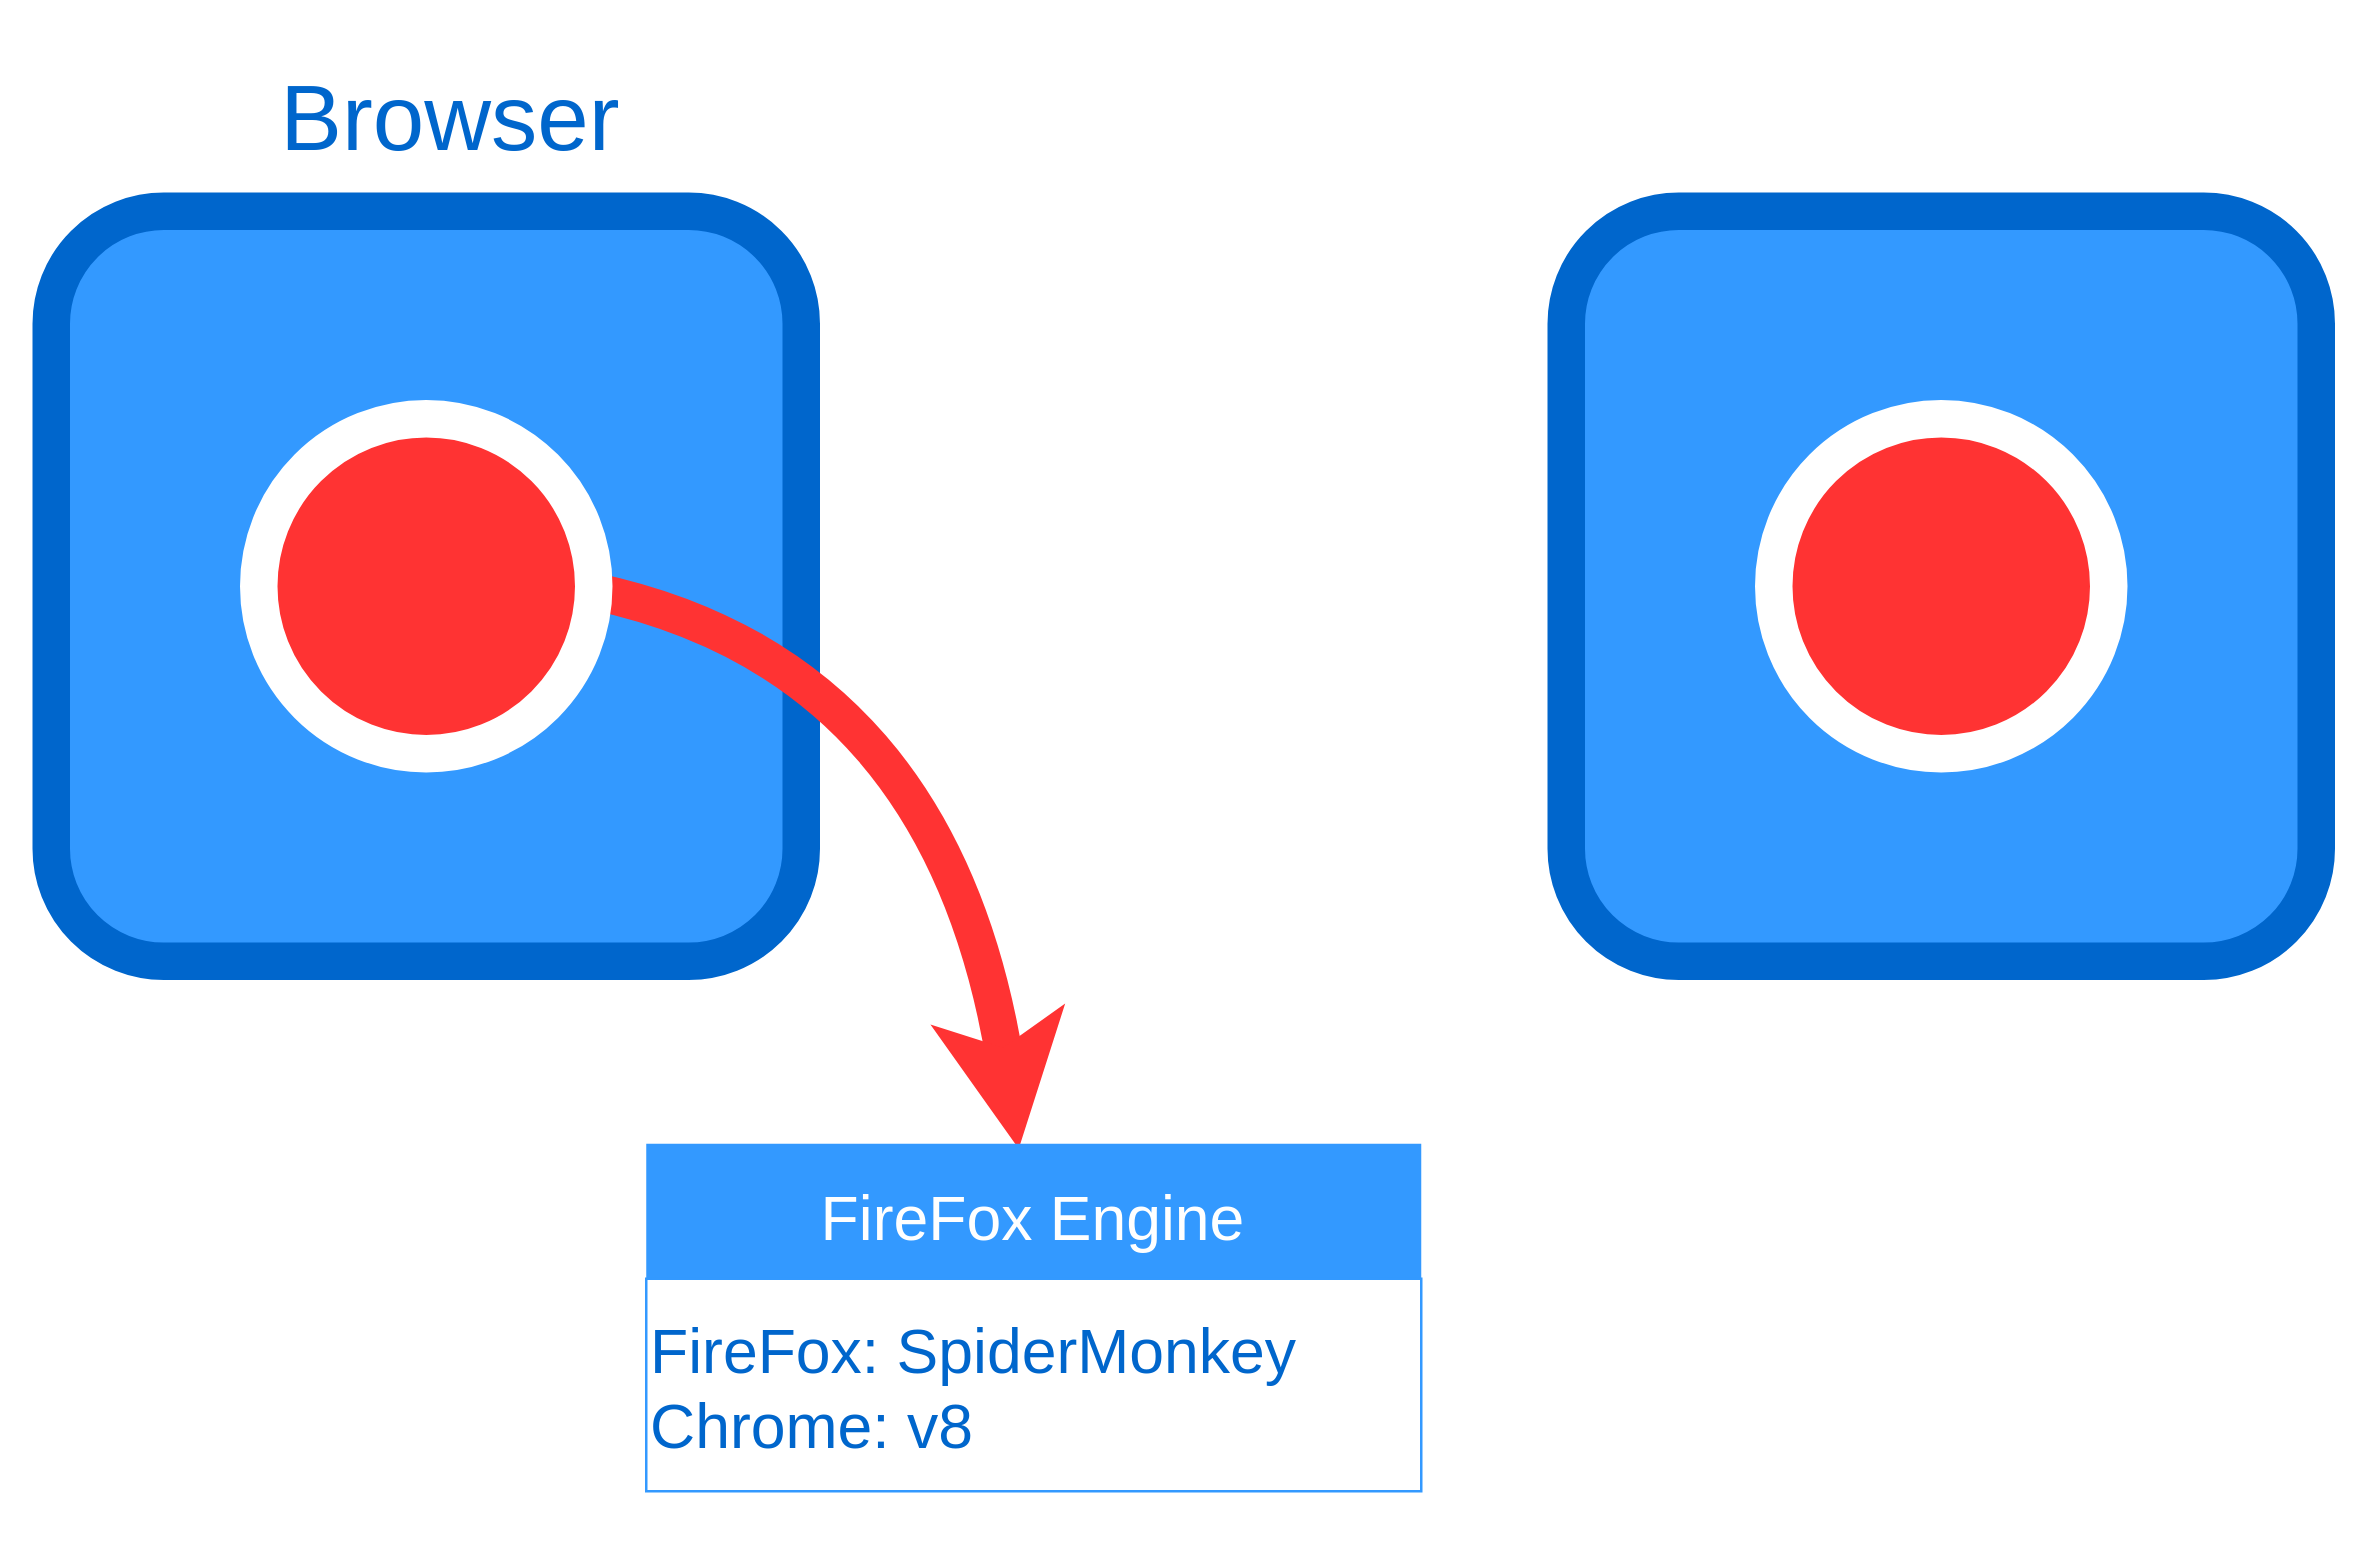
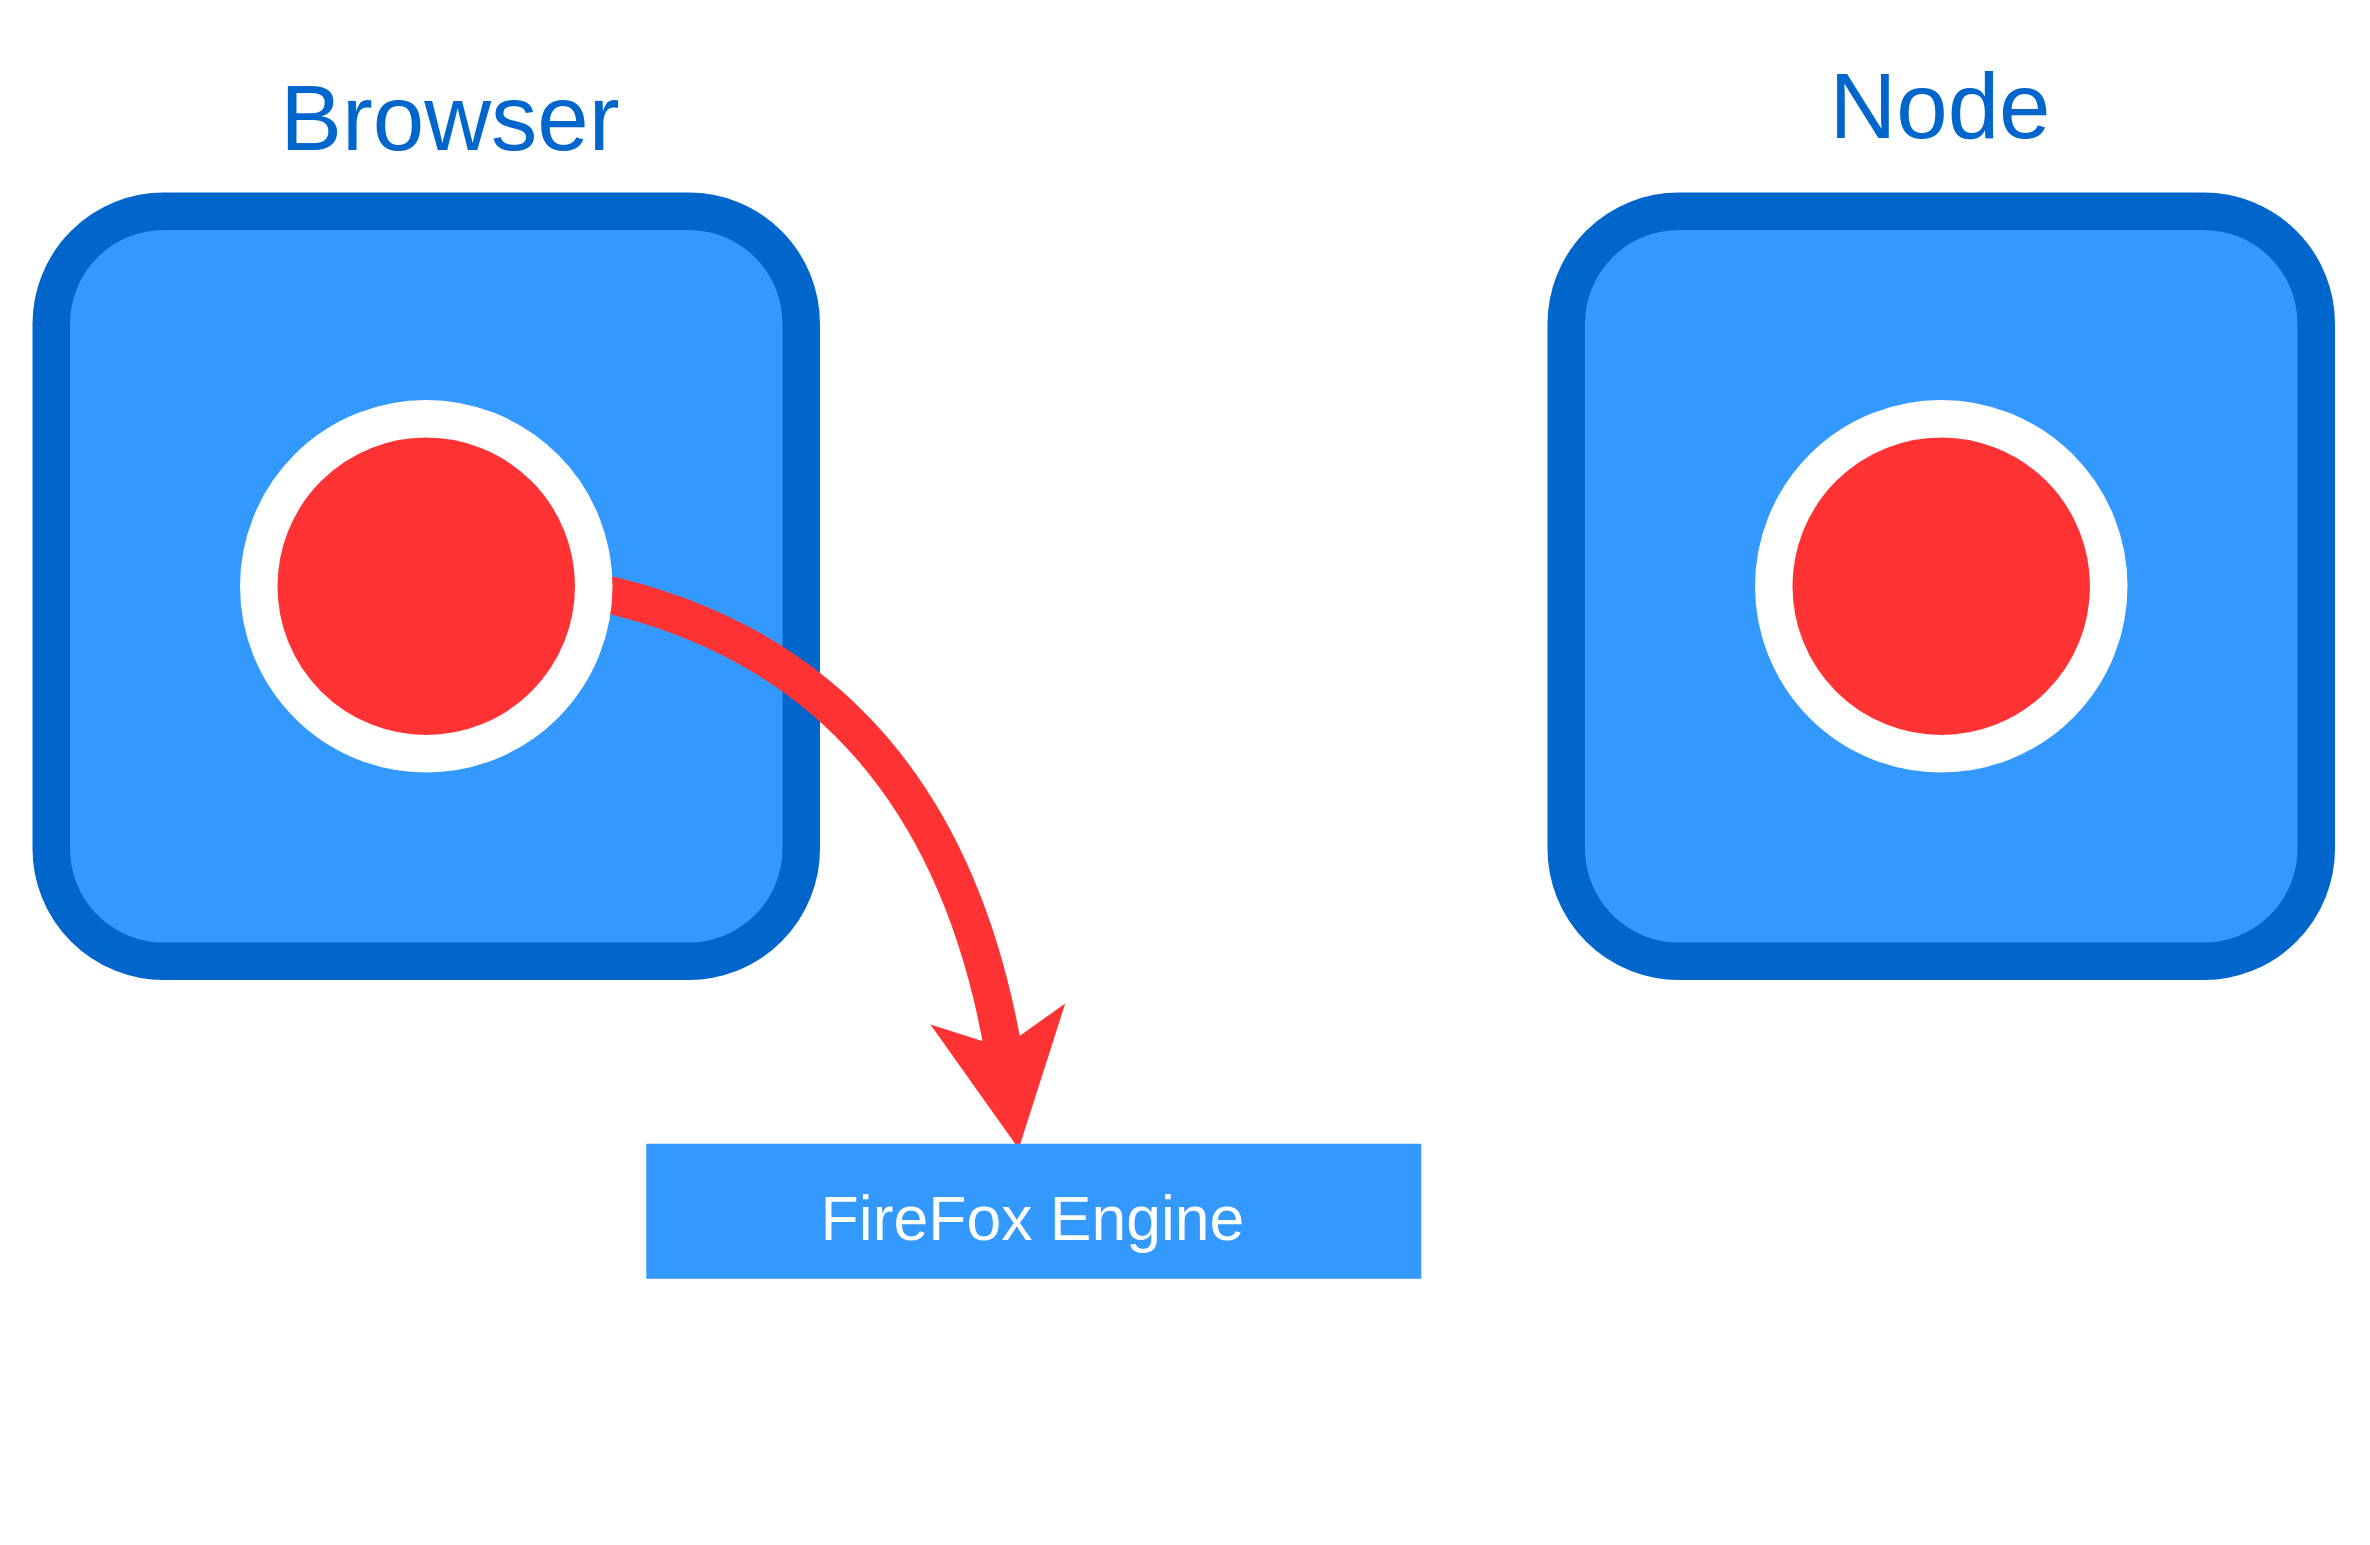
node "Node": added
node "FireFox: SpiderMonkey Chrome: v8": removed
